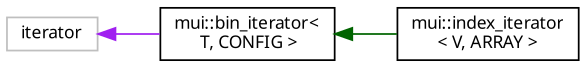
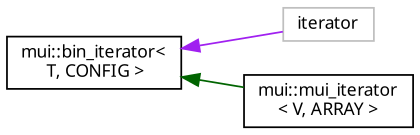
edge "mui::bin_iterator< T, CONFIG >" -> "iterator": reversed
node "mui::index_iterator < V, ARRAY >": label "mui::index_iterator < V, ARRAY >" -> "mui::mui_iterator < V, ARRAY >"
